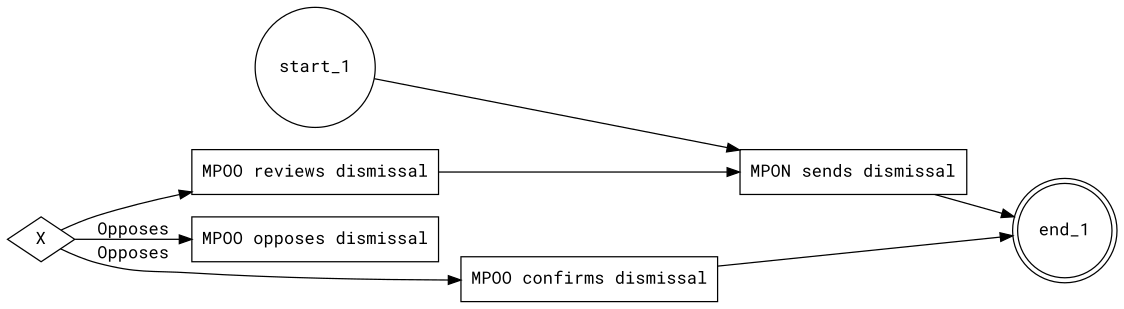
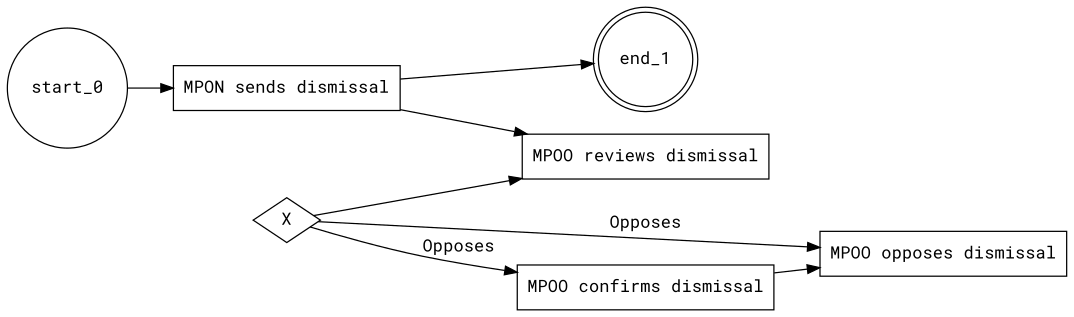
node "start_1": label "start_1" -> "start_0"
edge "MPOO reviews dismissal" -> "MPON sends dismissal": reversed
edge "MPOO confirms dismissal" -> "end_1": now "MPOO confirms dismissal" -> "MPOO opposes dismissal"
